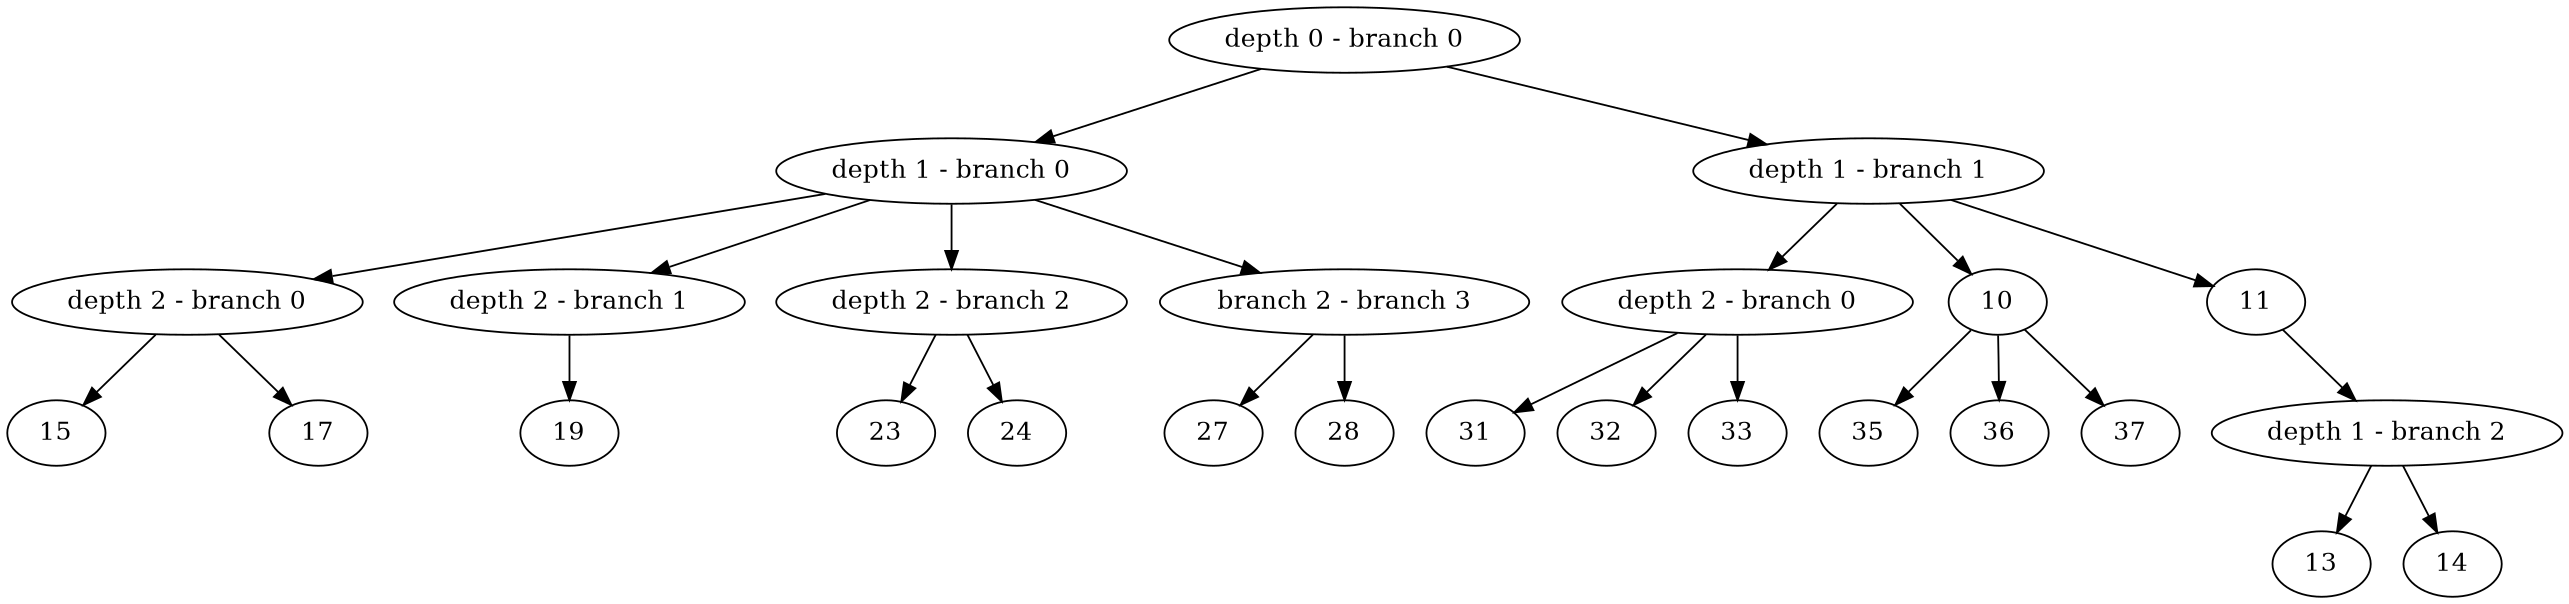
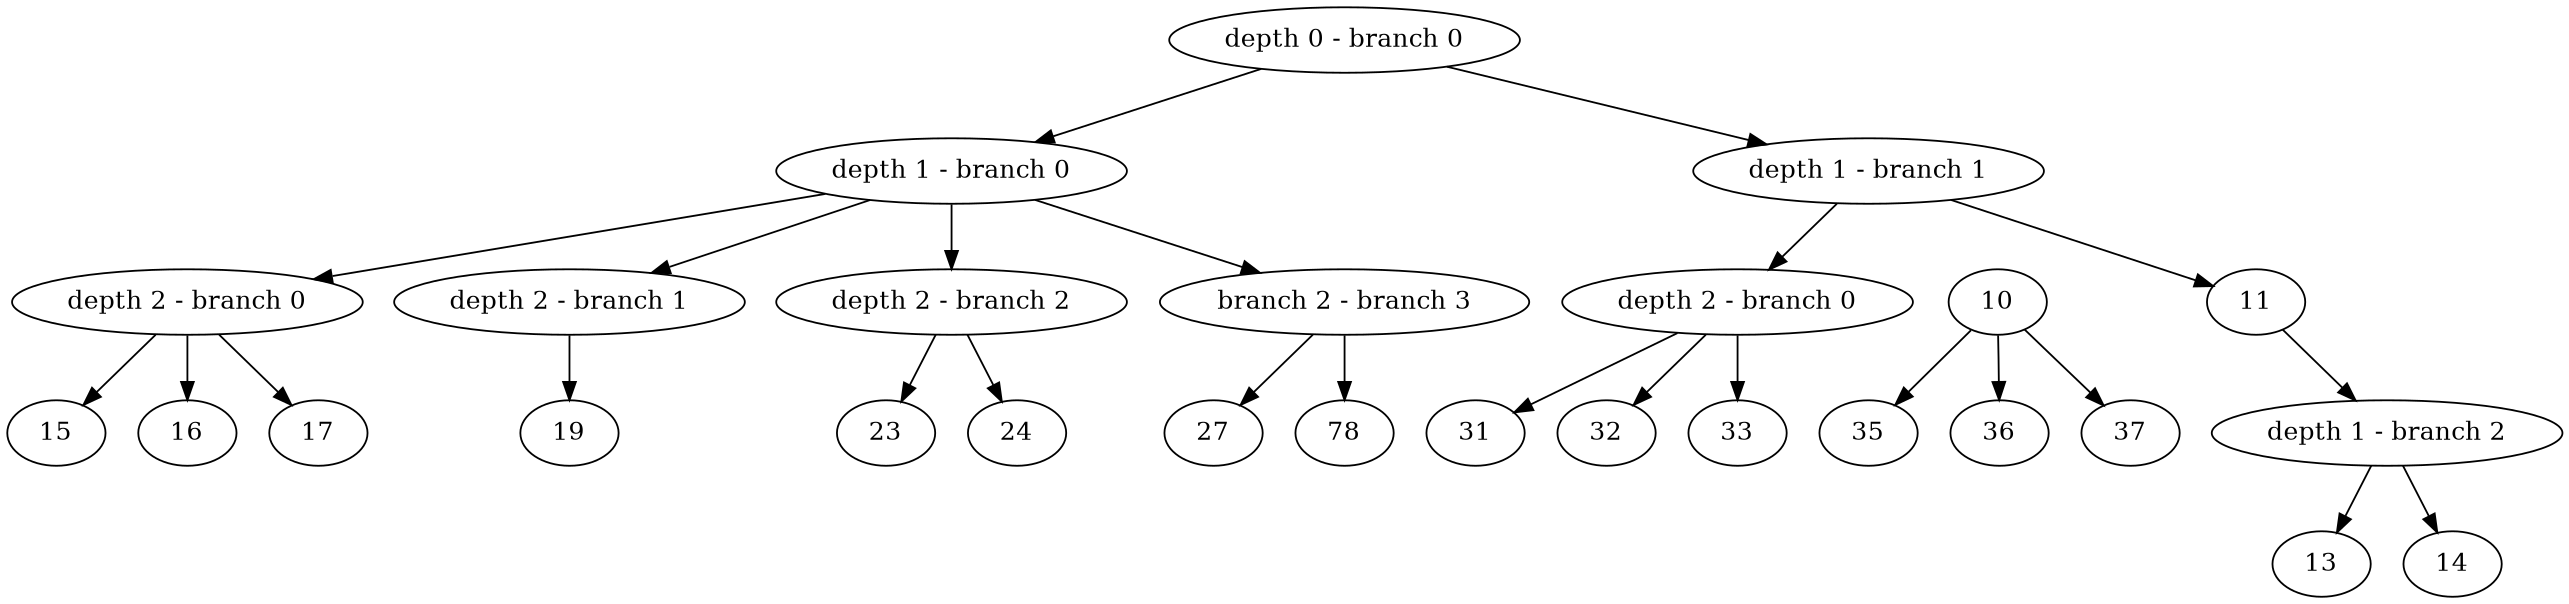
edge "depth 1 - branch 1" -> "10": removed
node "16": added
node "28": label "28" -> "78"
